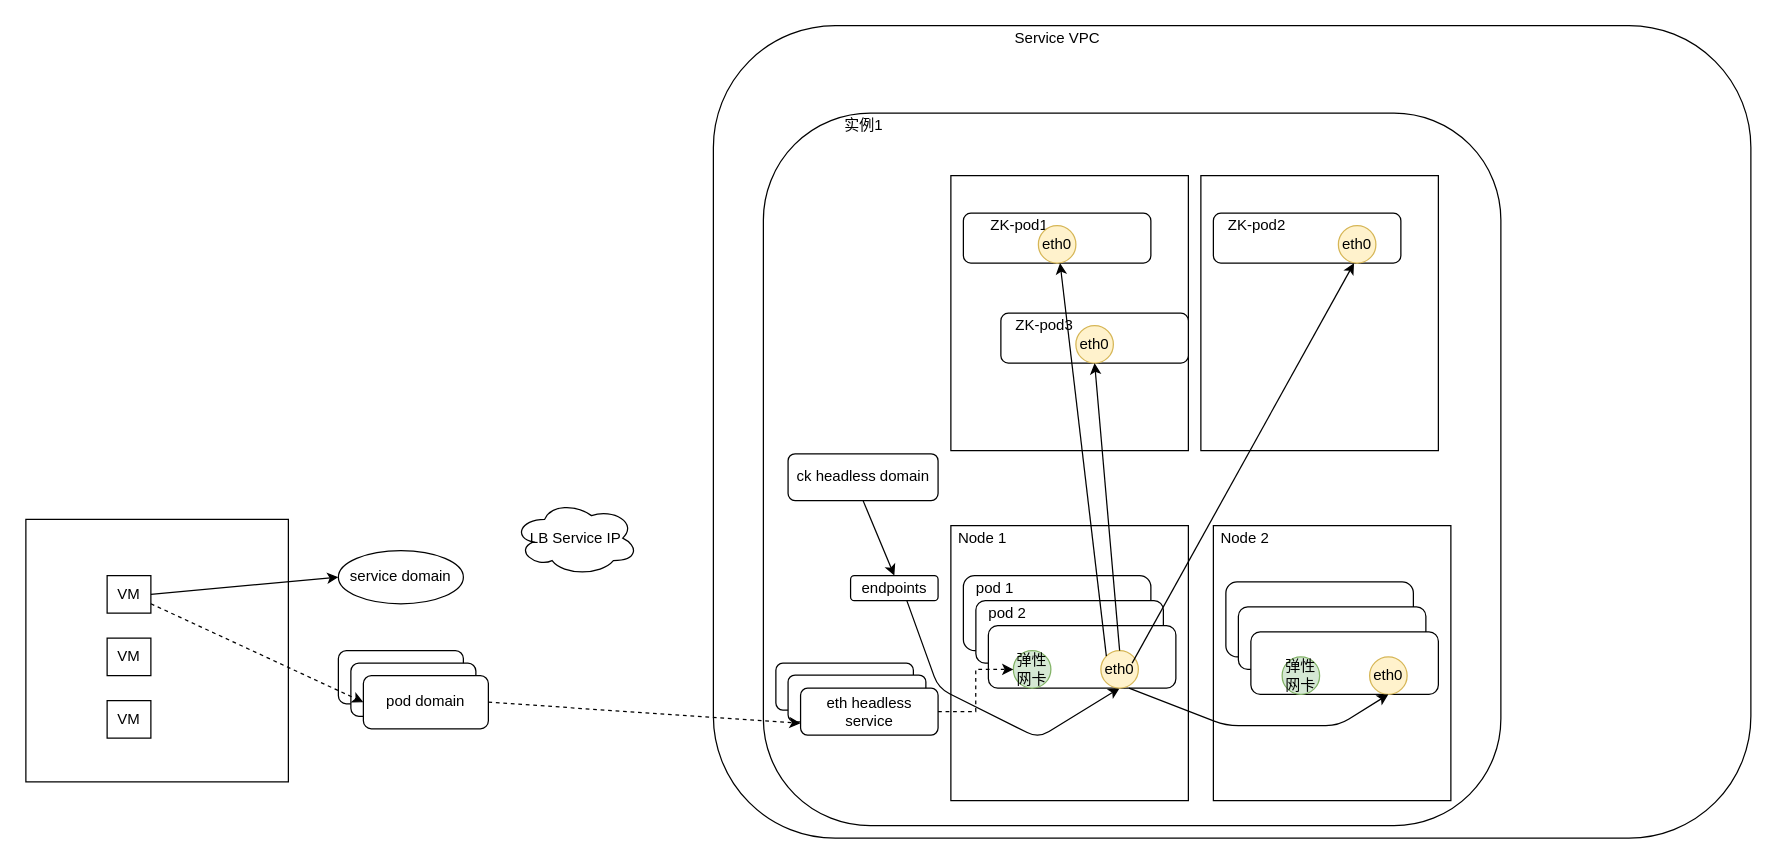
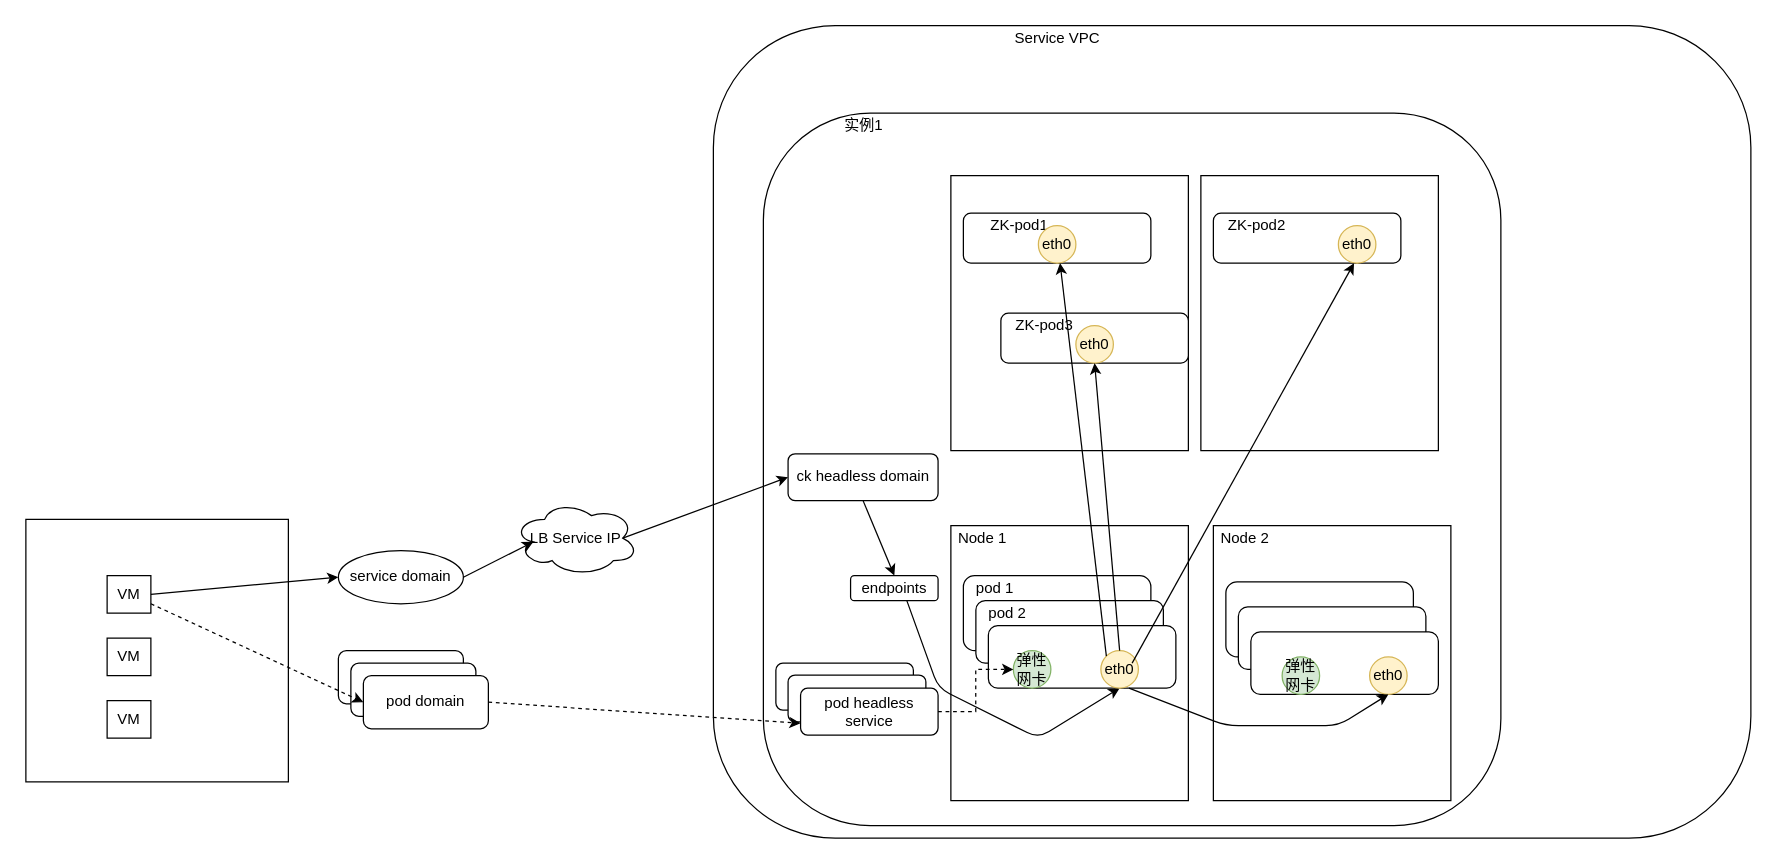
edge "LB Service IP" -> "ck headless domain": added
edge "service domain" -> "LB Service IP": added
node "eth headless service": label "eth headless service" -> "pod headless service"
